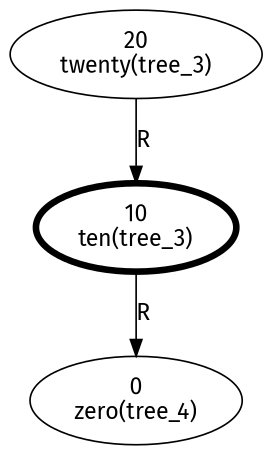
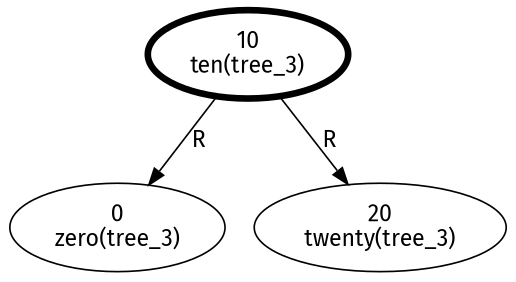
edge "20 twenty(tree_3)" -> "10 ten(tree_3)": reversed
node "0 zero(tree_4)": label "0 zero(tree_4)" -> "0 zero(tree_3)"
